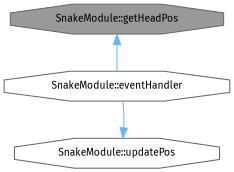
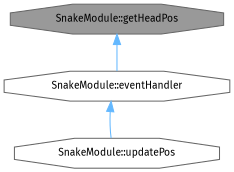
edge "SnakeModule::eventHandler" -> "SnakeModule::updatePos": reversed
